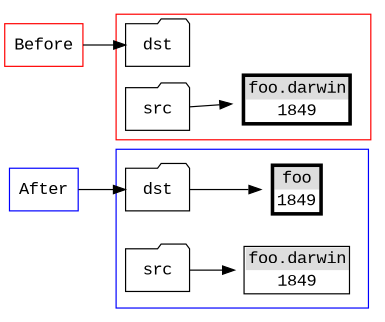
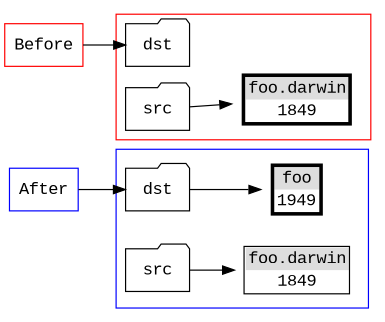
node "foo": text "1849" -> "1949"
